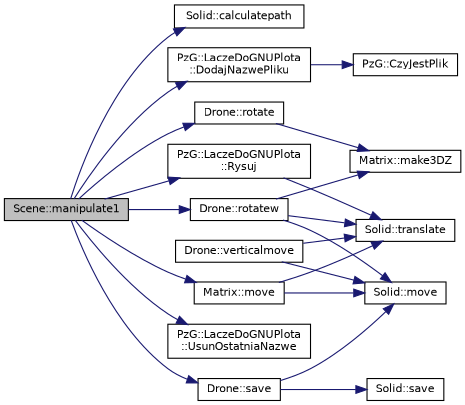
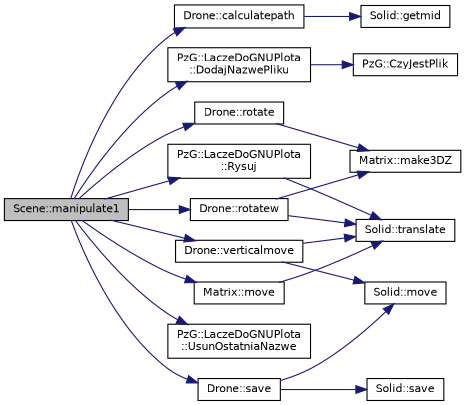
node "Solid::calculatepath": label "Solid::calculatepath" -> "Drone::calculatepath"
node "Solid::getmid": added
edge "Scene::manipulate1" -> "Drone::verticalmove": added
edge "Drone::rotatew" -> "Solid::move": removed
edge "Matrix::move" -> "Solid::move": removed
